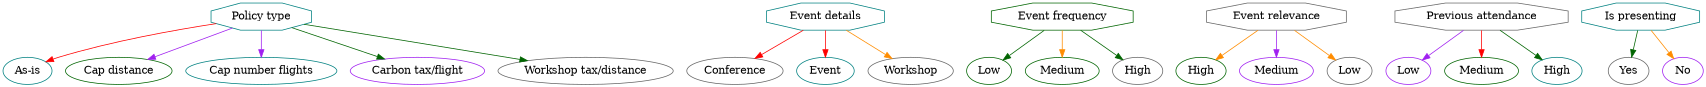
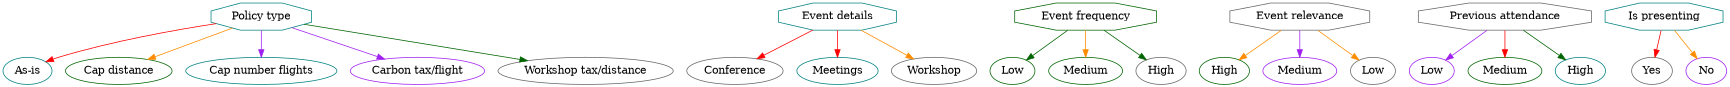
edge "Is presenting" -> "Yes": color darkgreen -> red
edge "Policy type" -> "Cap distance": color purple -> darkorange
edge "Policy type" -> "Carbon tax/flight": color darkgreen -> purple
node "Event": label "Event" -> "Meetings"
